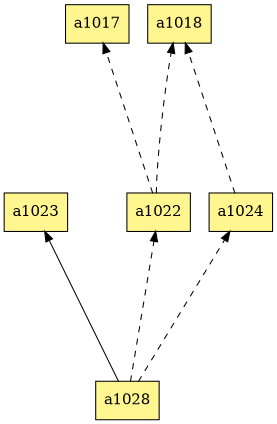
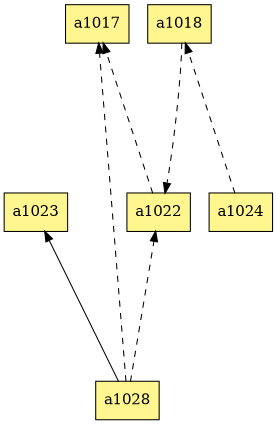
edge "a1022" -> "a1018": reversed
edge "a1028" -> "a1024": now "a1028" -> "a1017"
